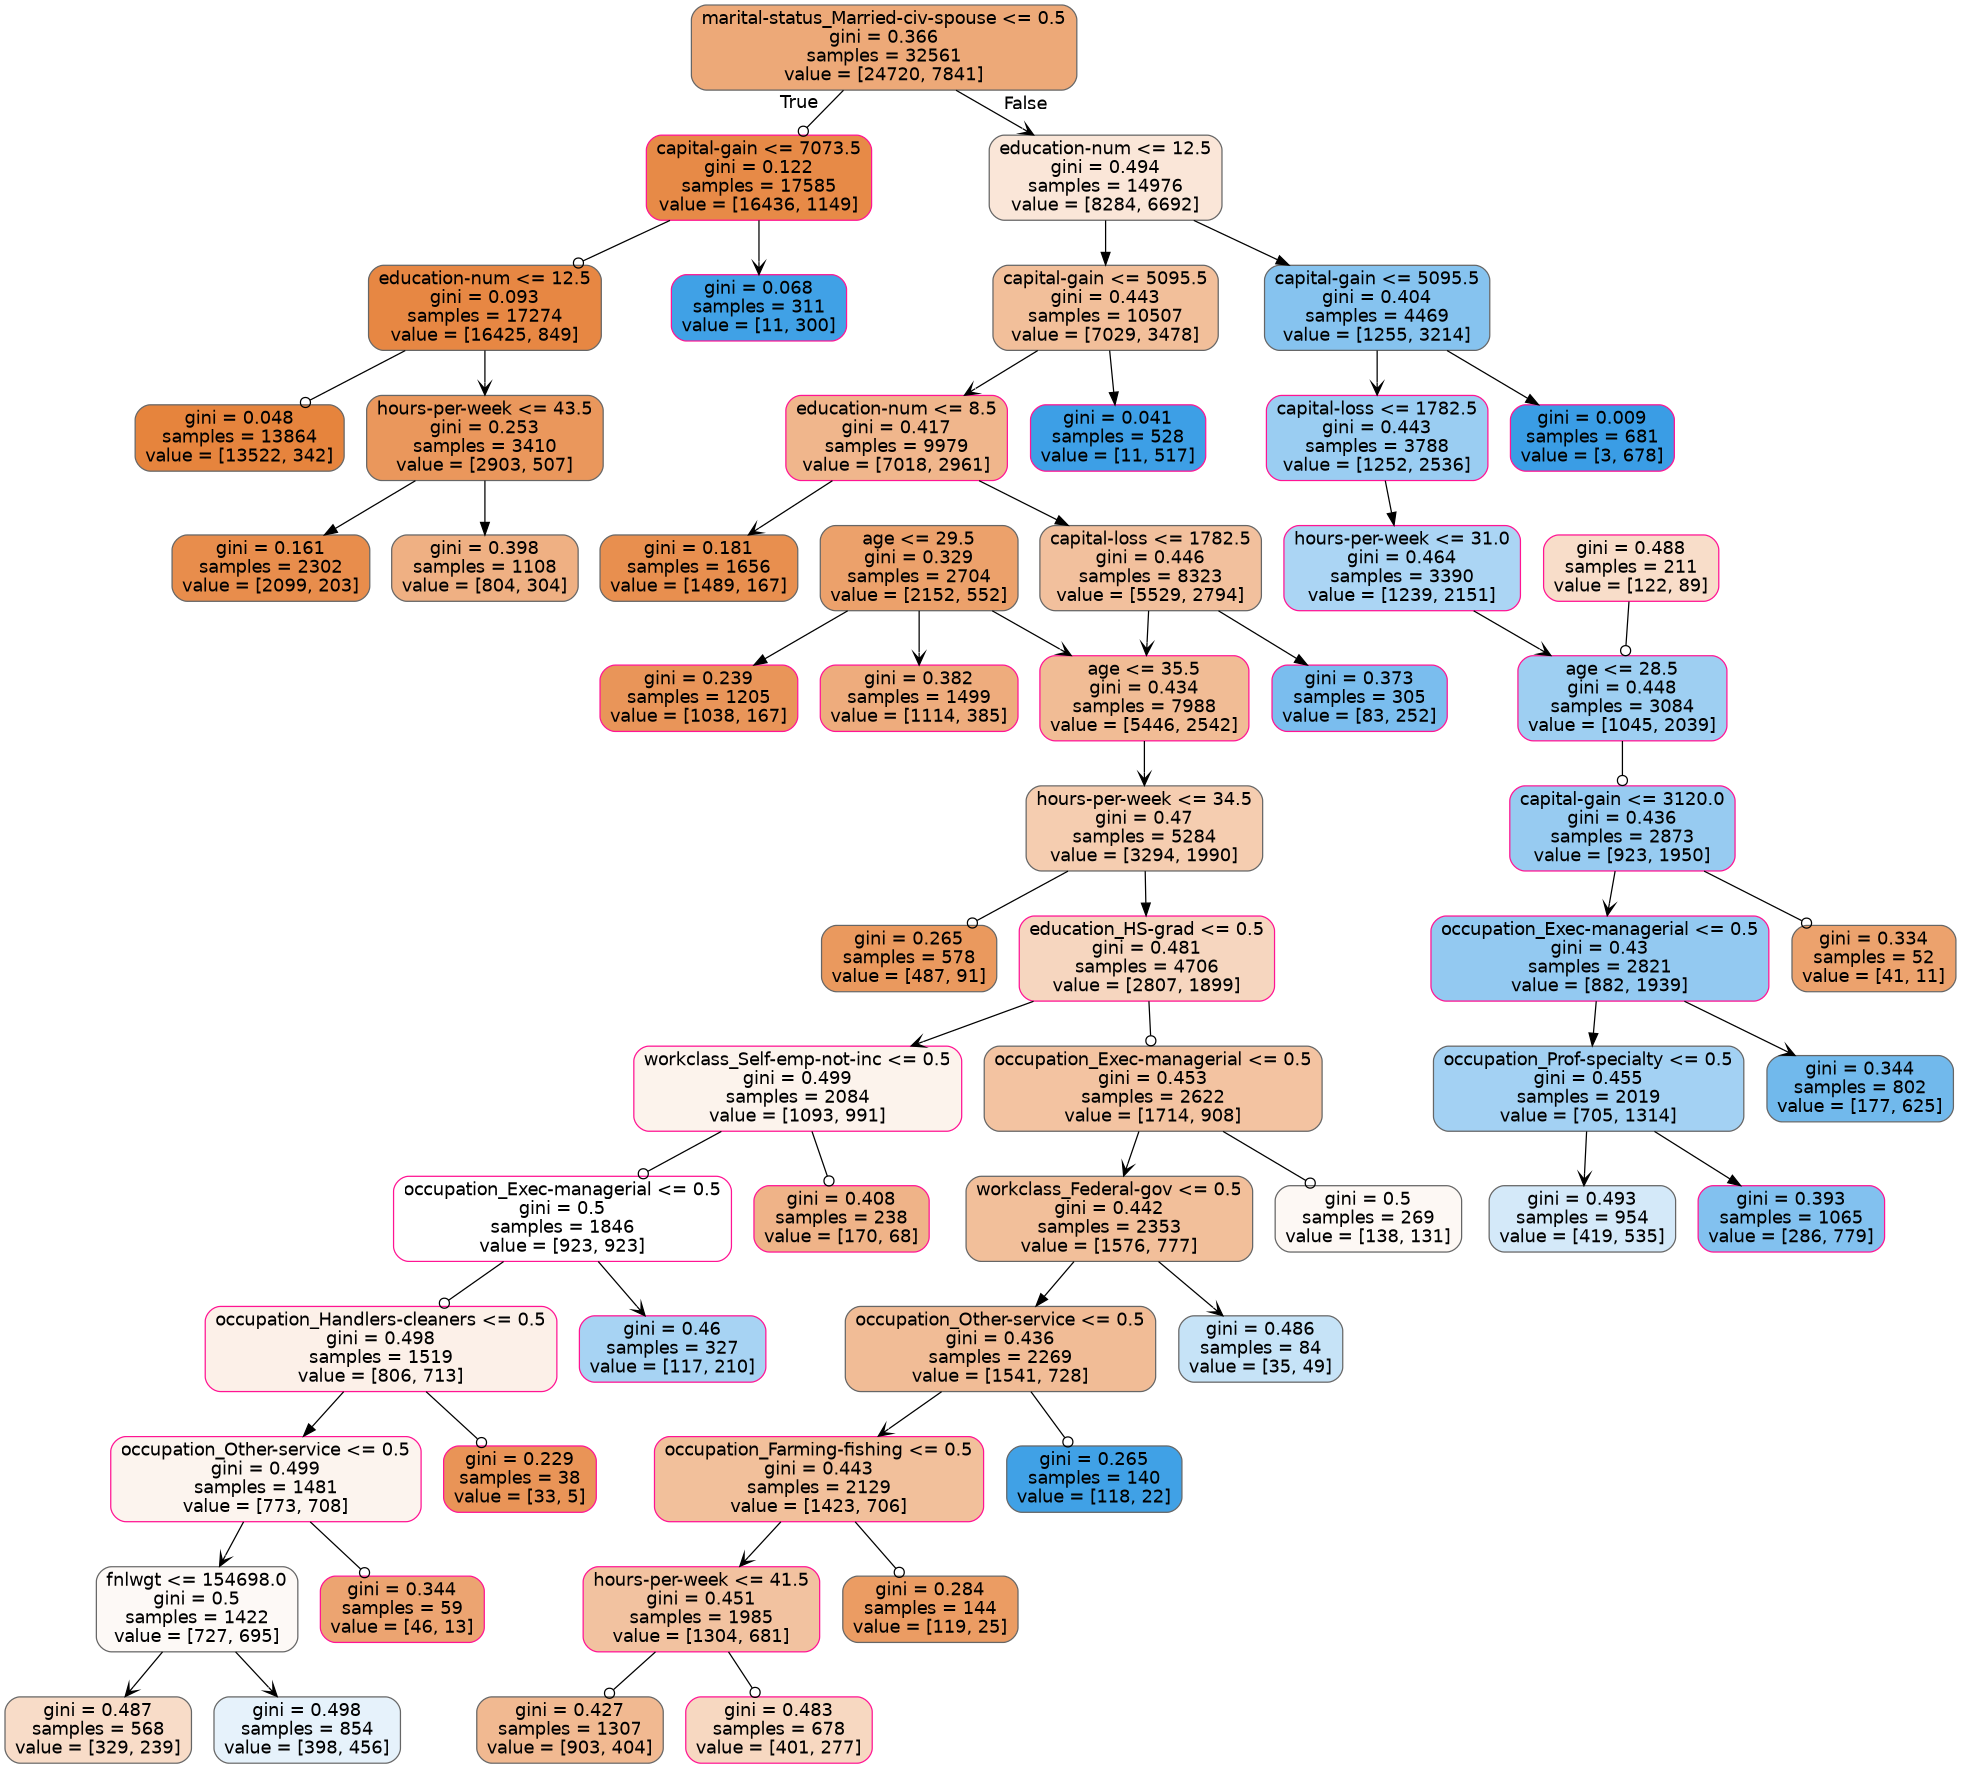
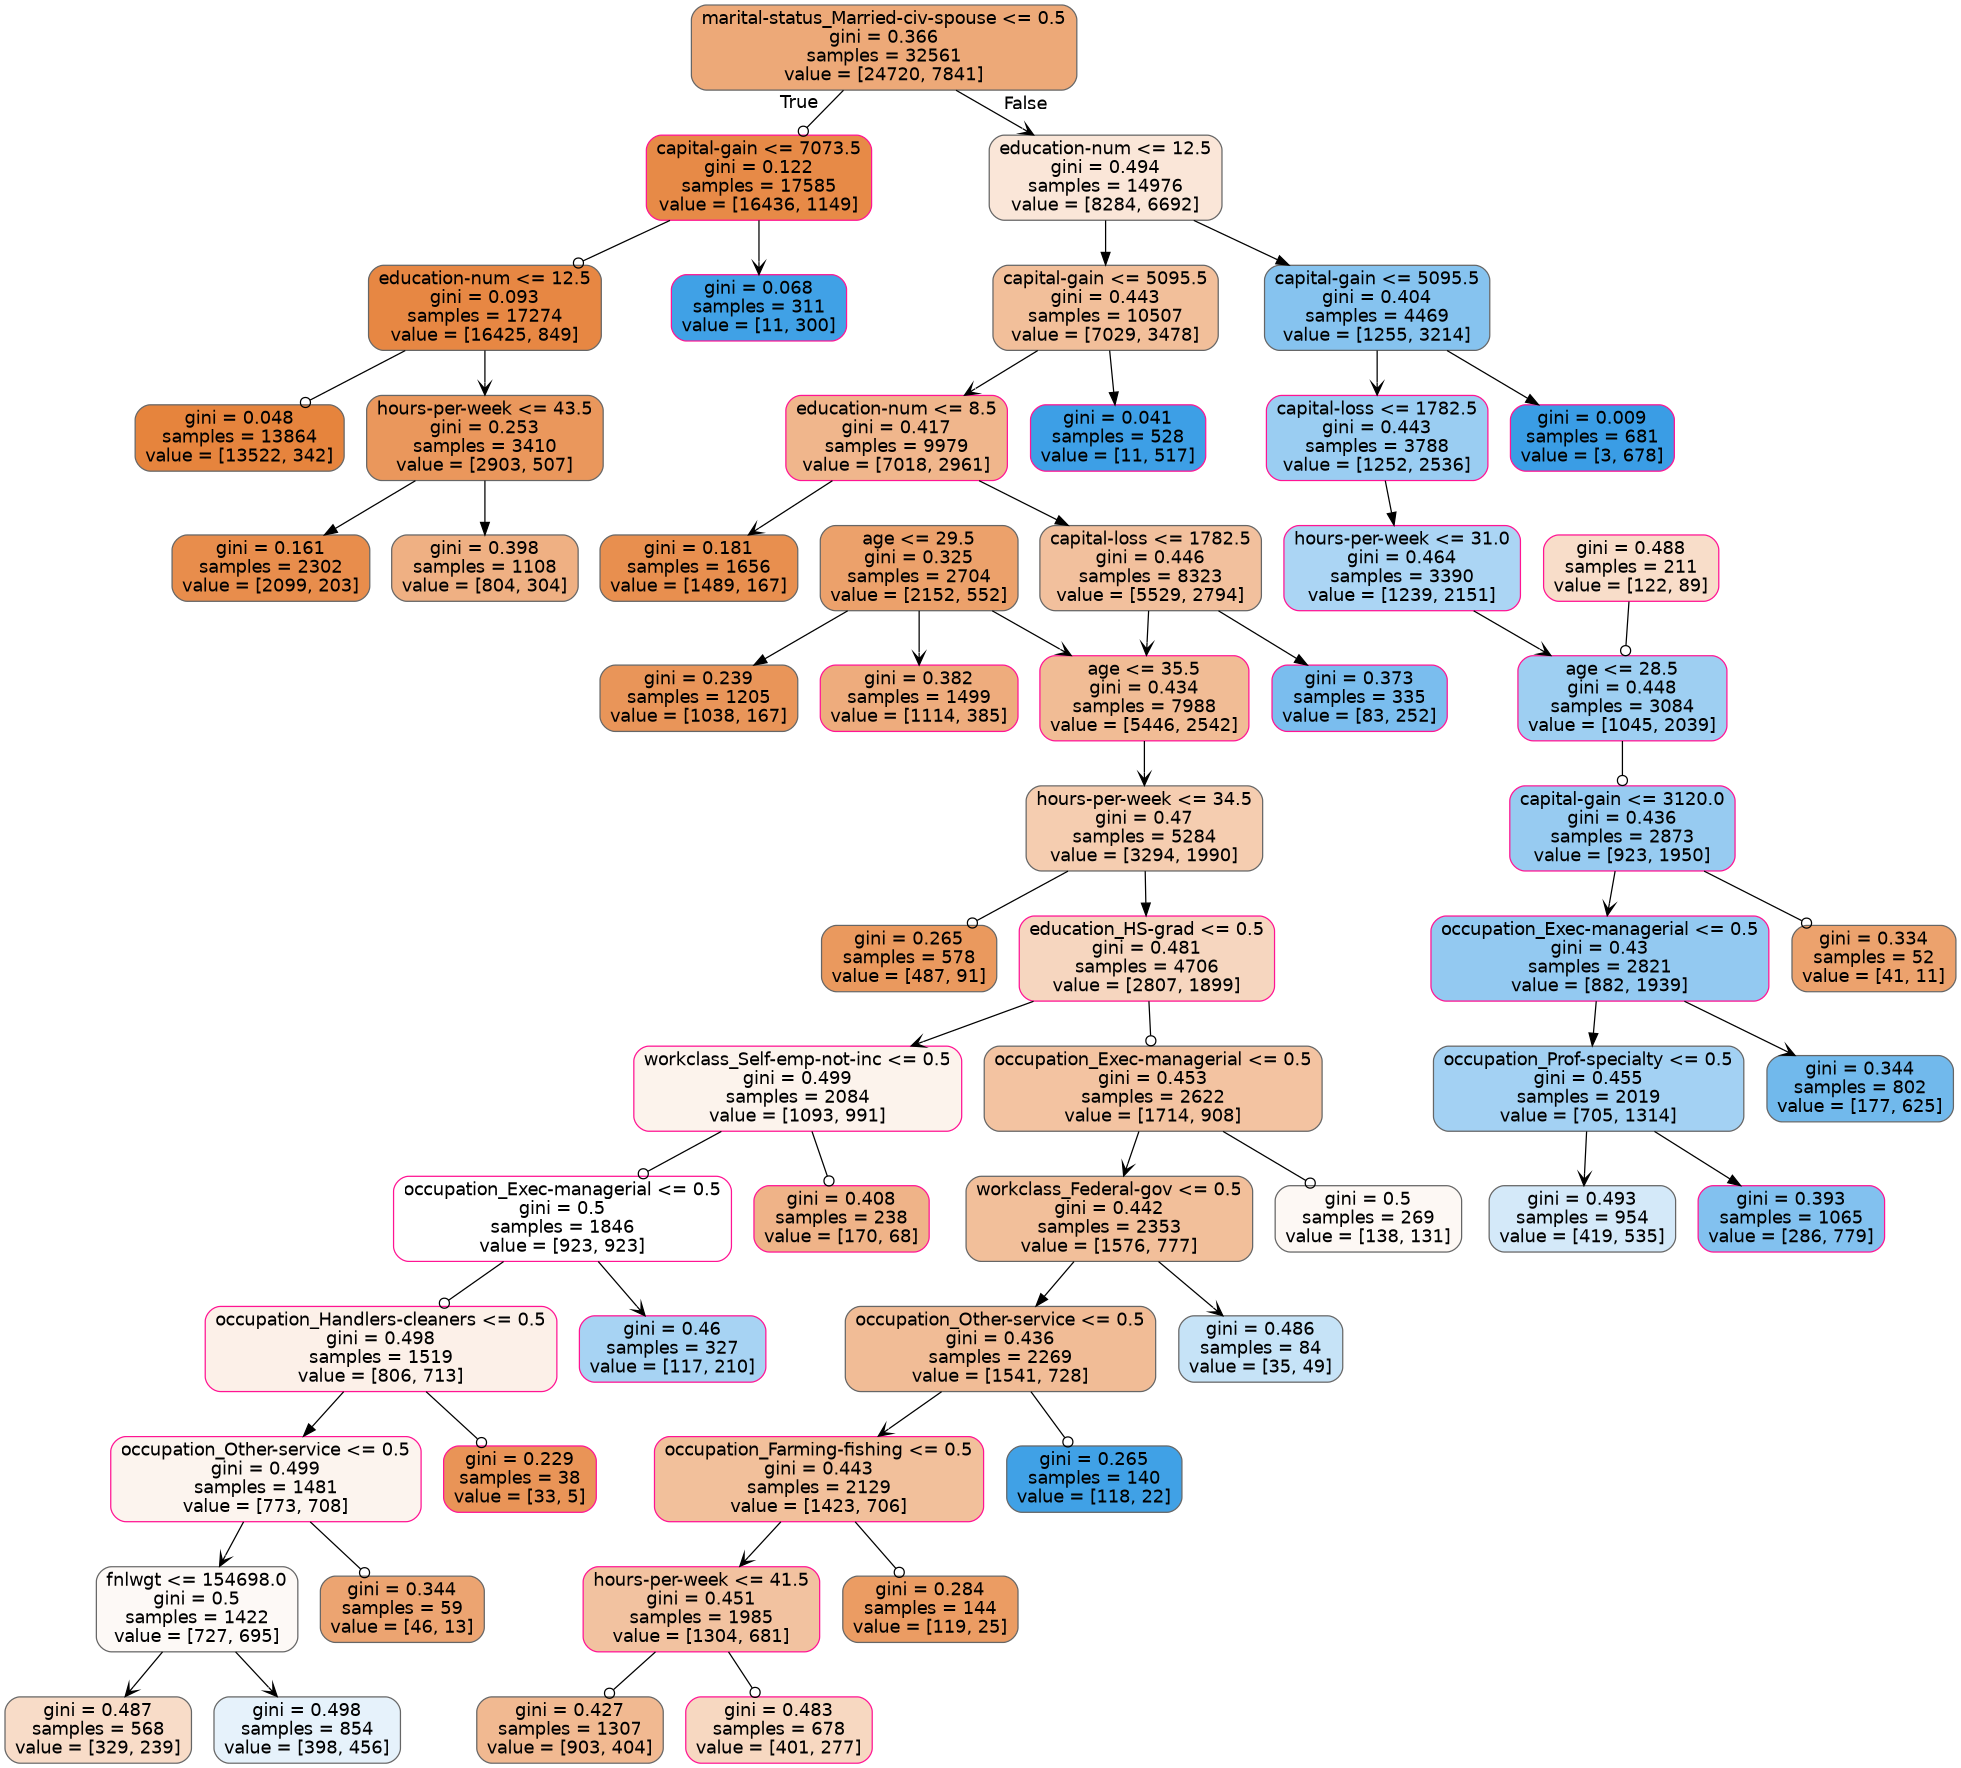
node "age <= 29.5 gini = 0.329 samples = 2704 value = [2152, 552]": label "age <= 29.5 gini = 0.329 samples = 2704 value = [2152, 552]" -> "age <= 29.5 gini = 0.325 samples = 2704 value = [2152, 552]"
node "gini = 0.239 samples = 1205 value = [1038, 167]": color deeppink -> gray40
node "gini = 0.373 samples = 305 value = [83, 252]": label "gini = 0.373 samples = 305 value = [83, 252]" -> "gini = 0.373 samples = 335 value = [83, 252]"
node "gini = 0.344 samples = 59 value = [46, 13]": color deeppink -> gray40
